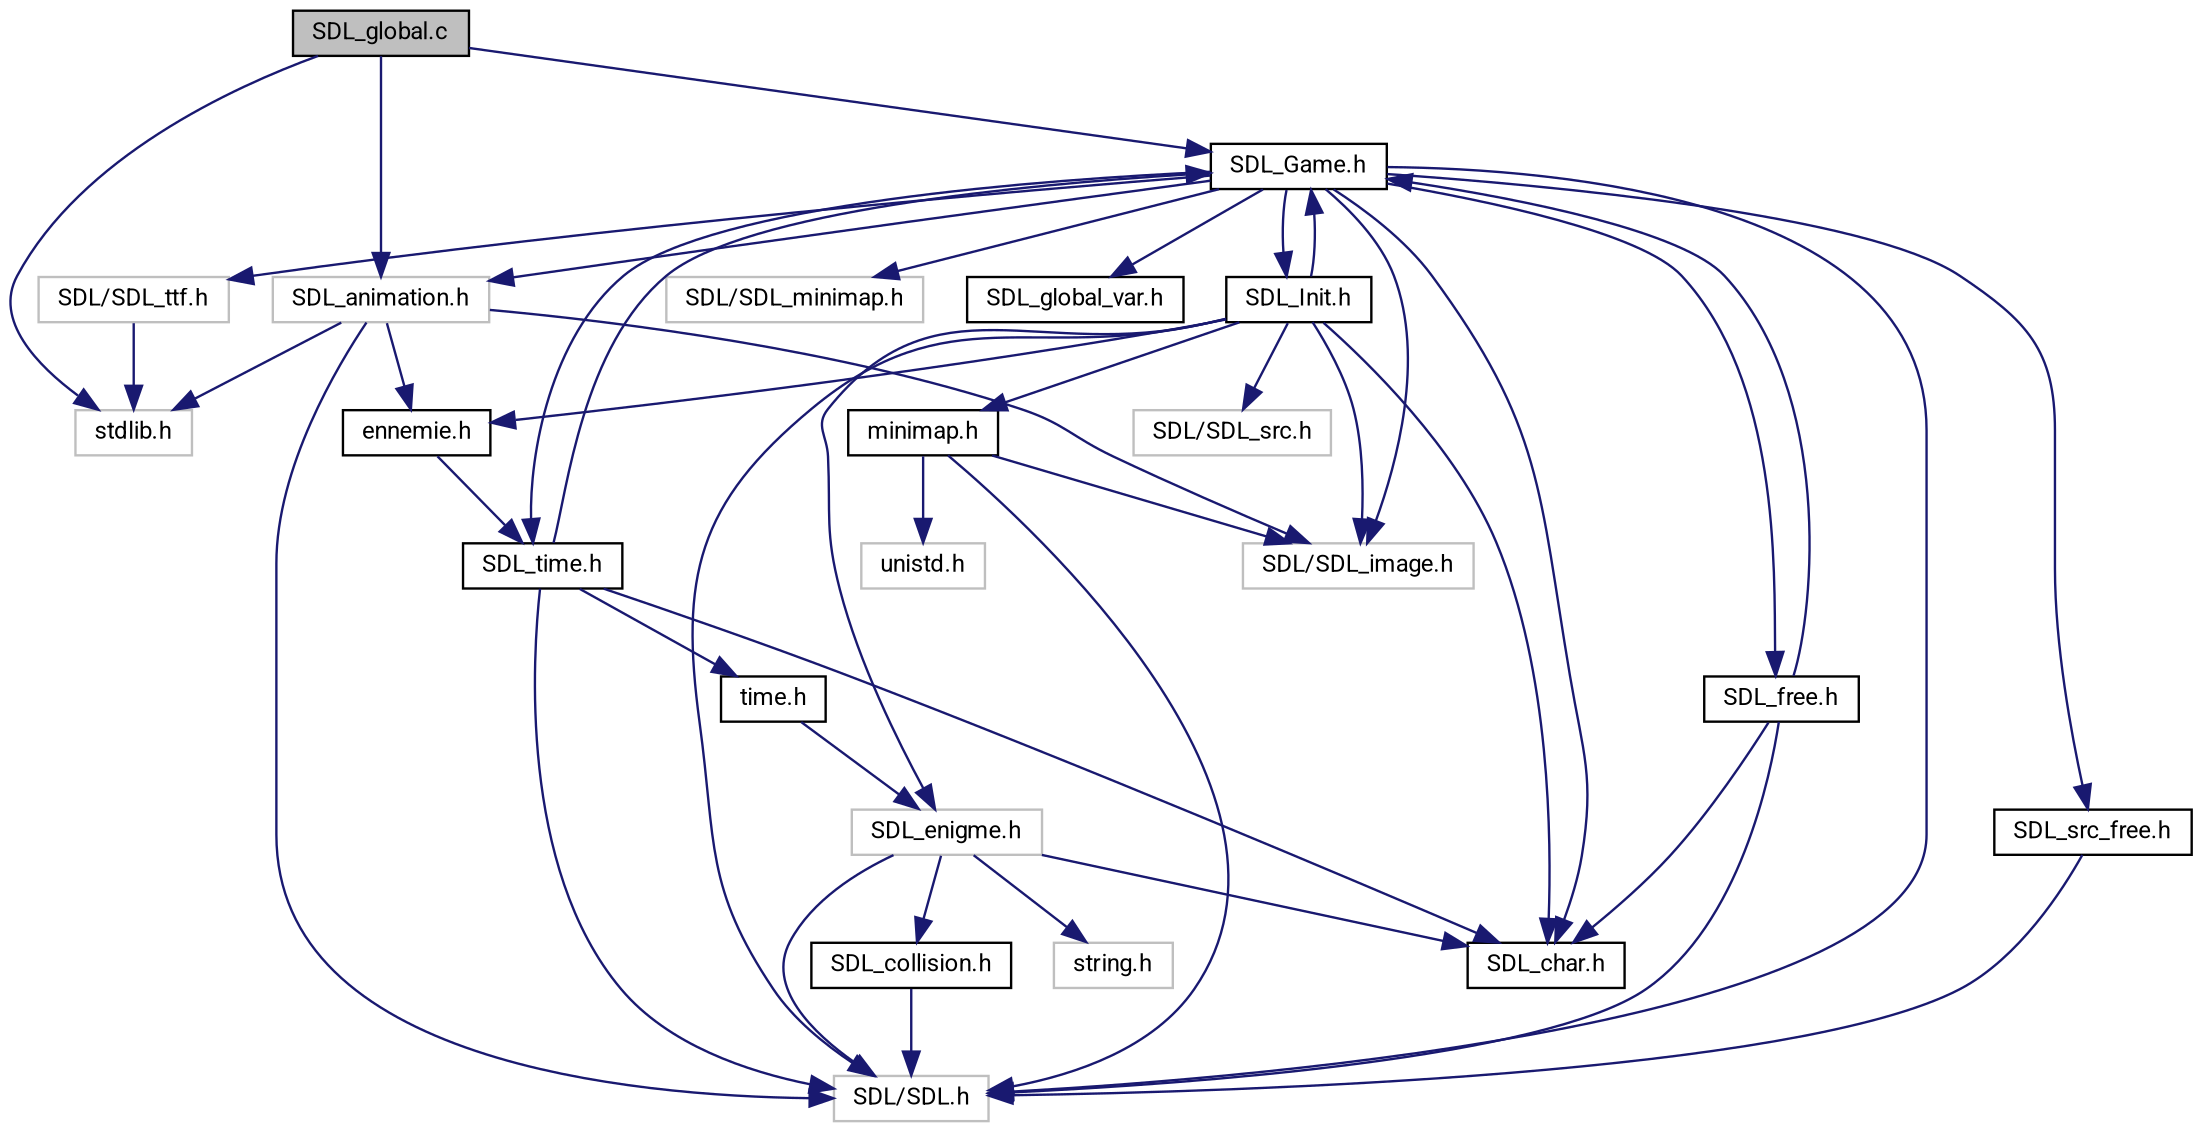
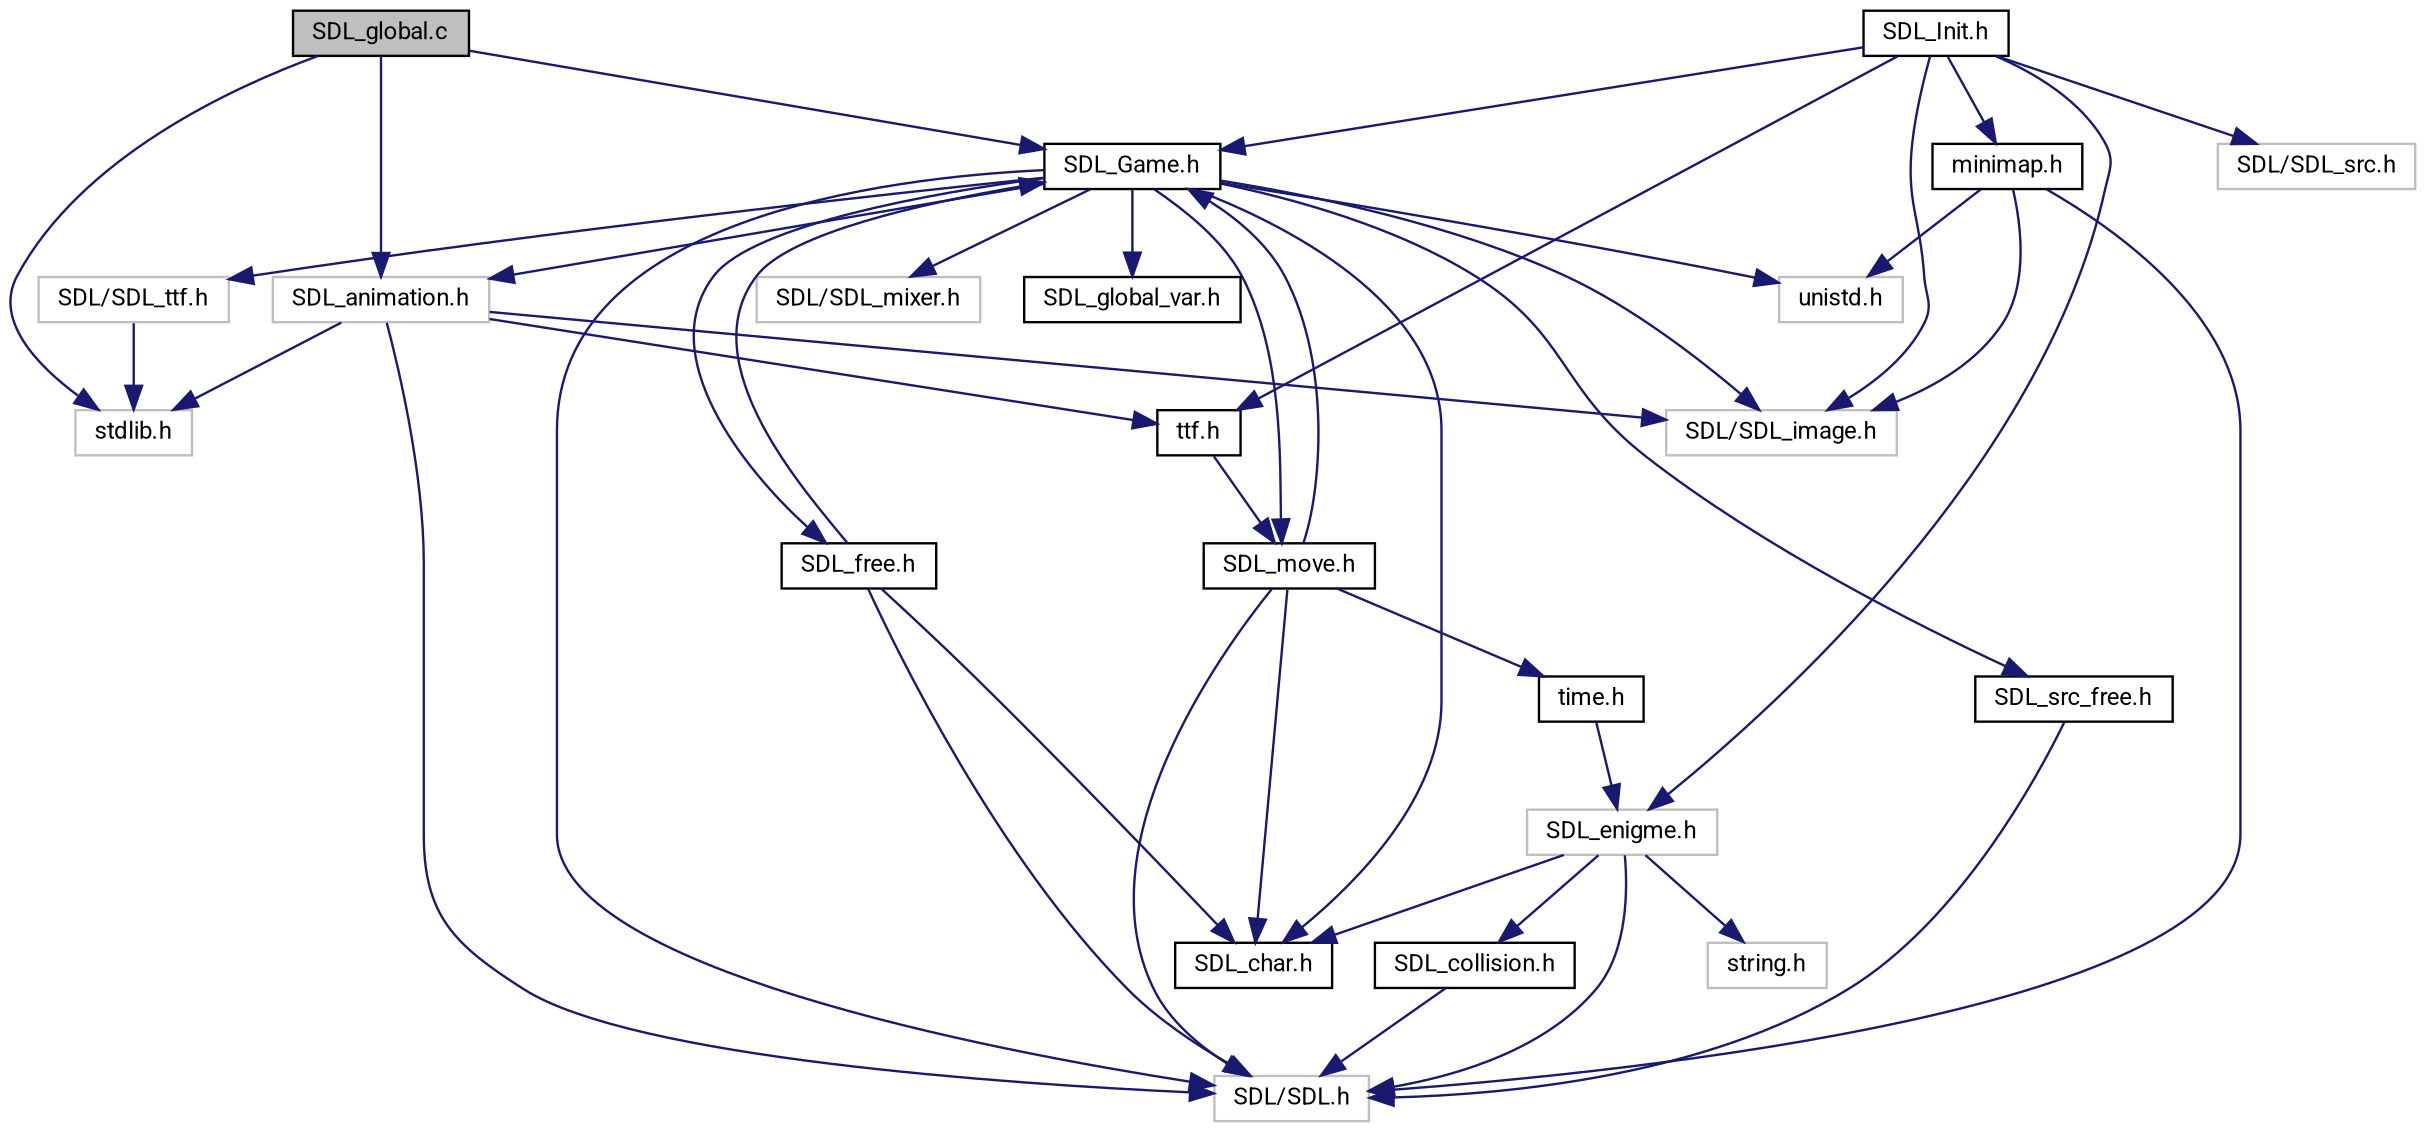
edge "SDL_Game.h" -> "SDL_Init.h": now "SDL_Game.h" -> "unistd.h"
node "SDL/SDL_minimap.h": label "SDL/SDL_minimap.h" -> "SDL/SDL_mixer.h"
node "ennemie.h": label "ennemie.h" -> "ttf.h"
edge "SDL_Init.h" -> "SDL/SDL.h": removed
node "SDL_time.h": label "SDL_time.h" -> "SDL_move.h"
edge "SDL_Init.h" -> "SDL_char.h": removed
